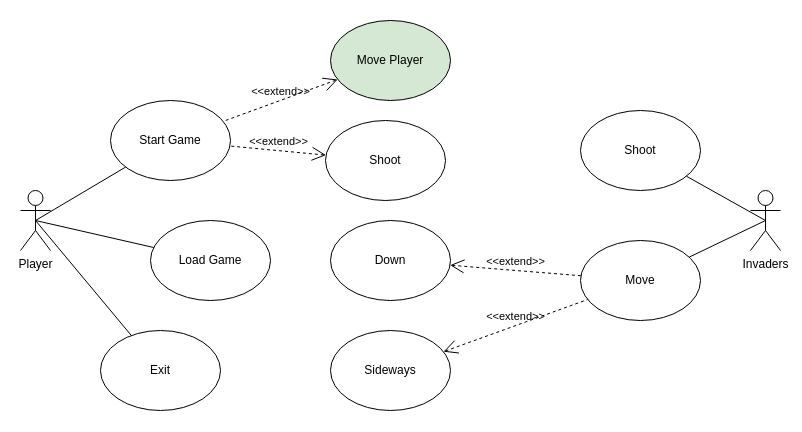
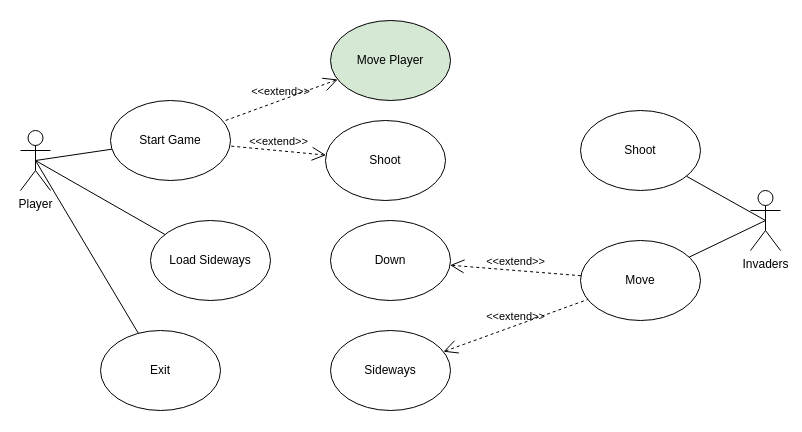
node "Player": moved (36, 221) -> (36, 161)
node "Load Game": label "Load Game" -> "Load Sideways"
